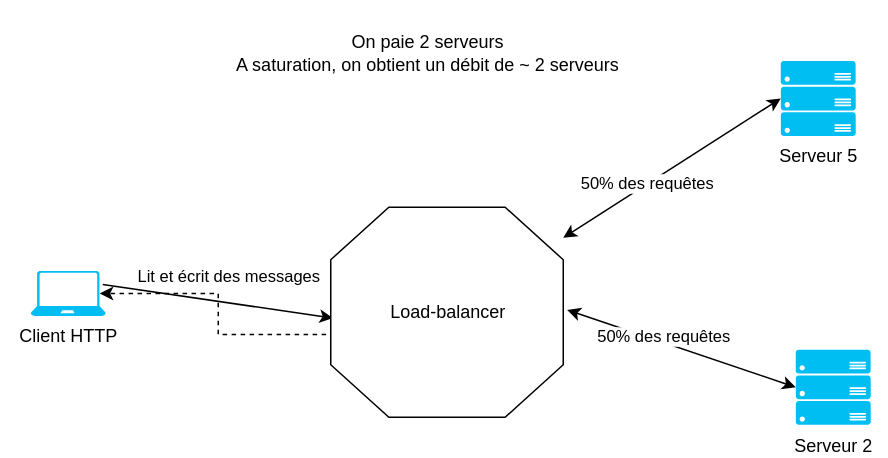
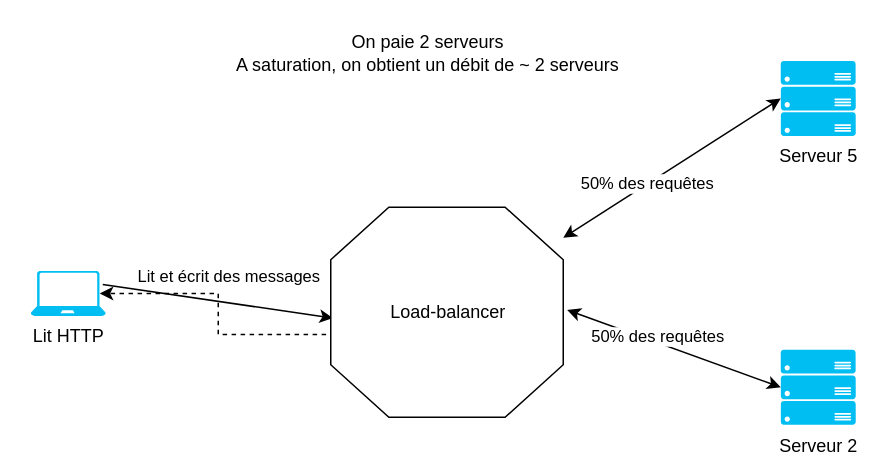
node "Client HTTP": label "Client HTTP" -> "Lit HTTP"
node "Serveur 2": moved (833, 387) -> (818, 387)
